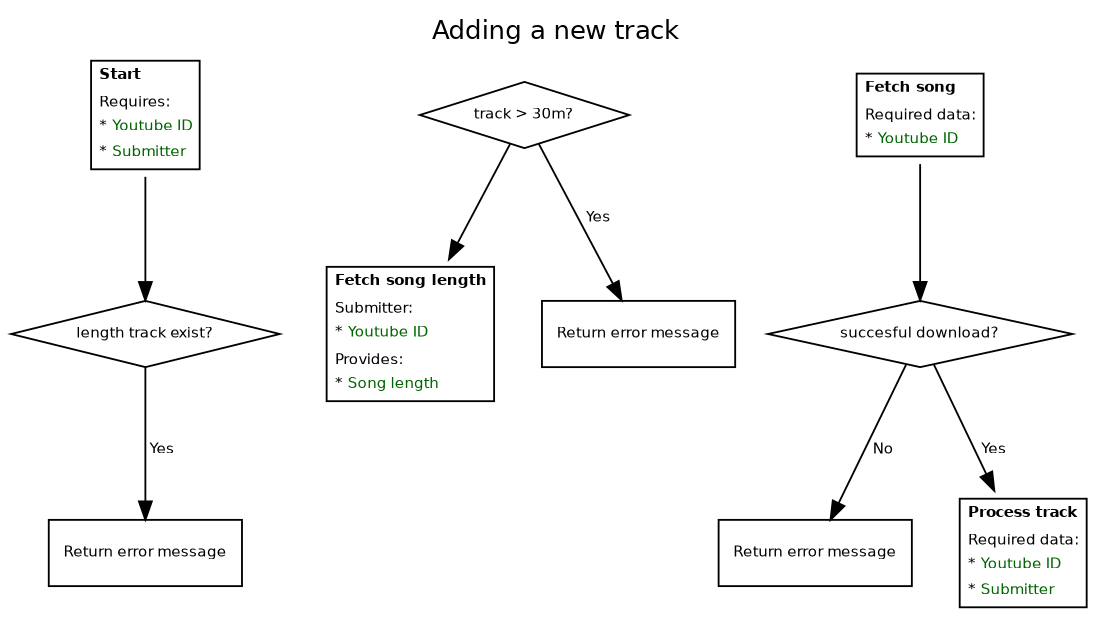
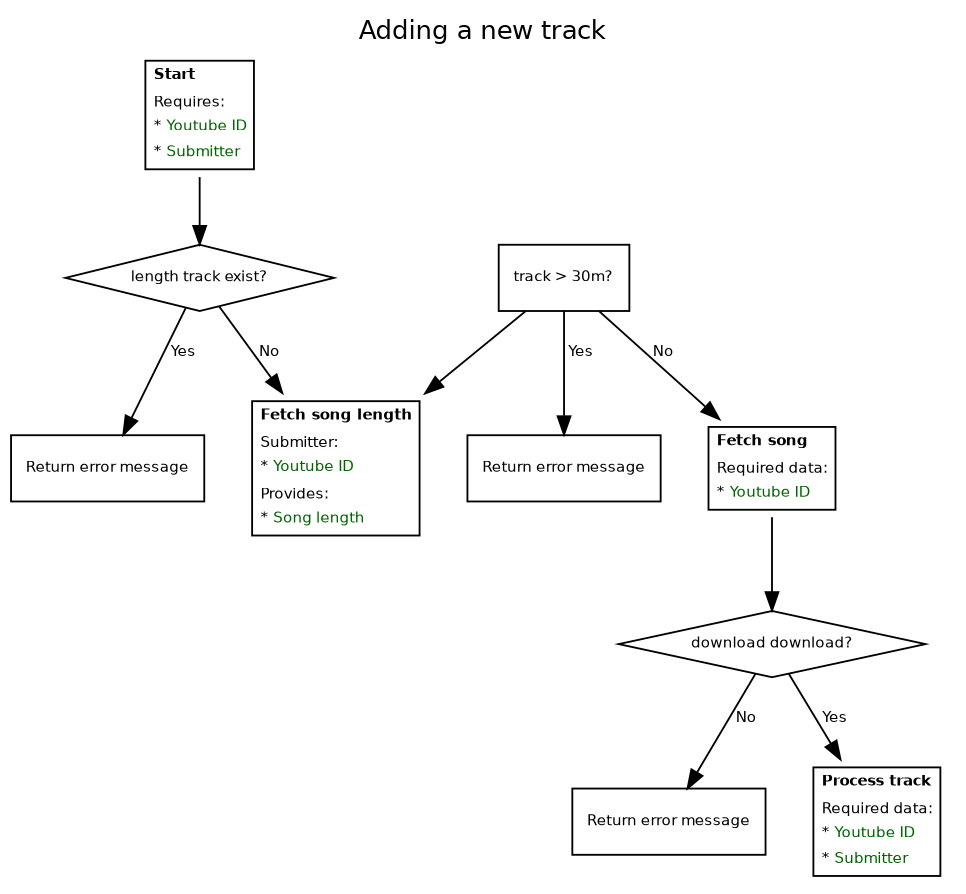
node "track > 30m?": shape diamond -> box
node "succesful download?": label "succesful download?" -> "download download?"
edge "length track exist?" -> "Fetch song length": added, label "No"
edge "track > 30m?" -> "Fetch song": added, label "No"
